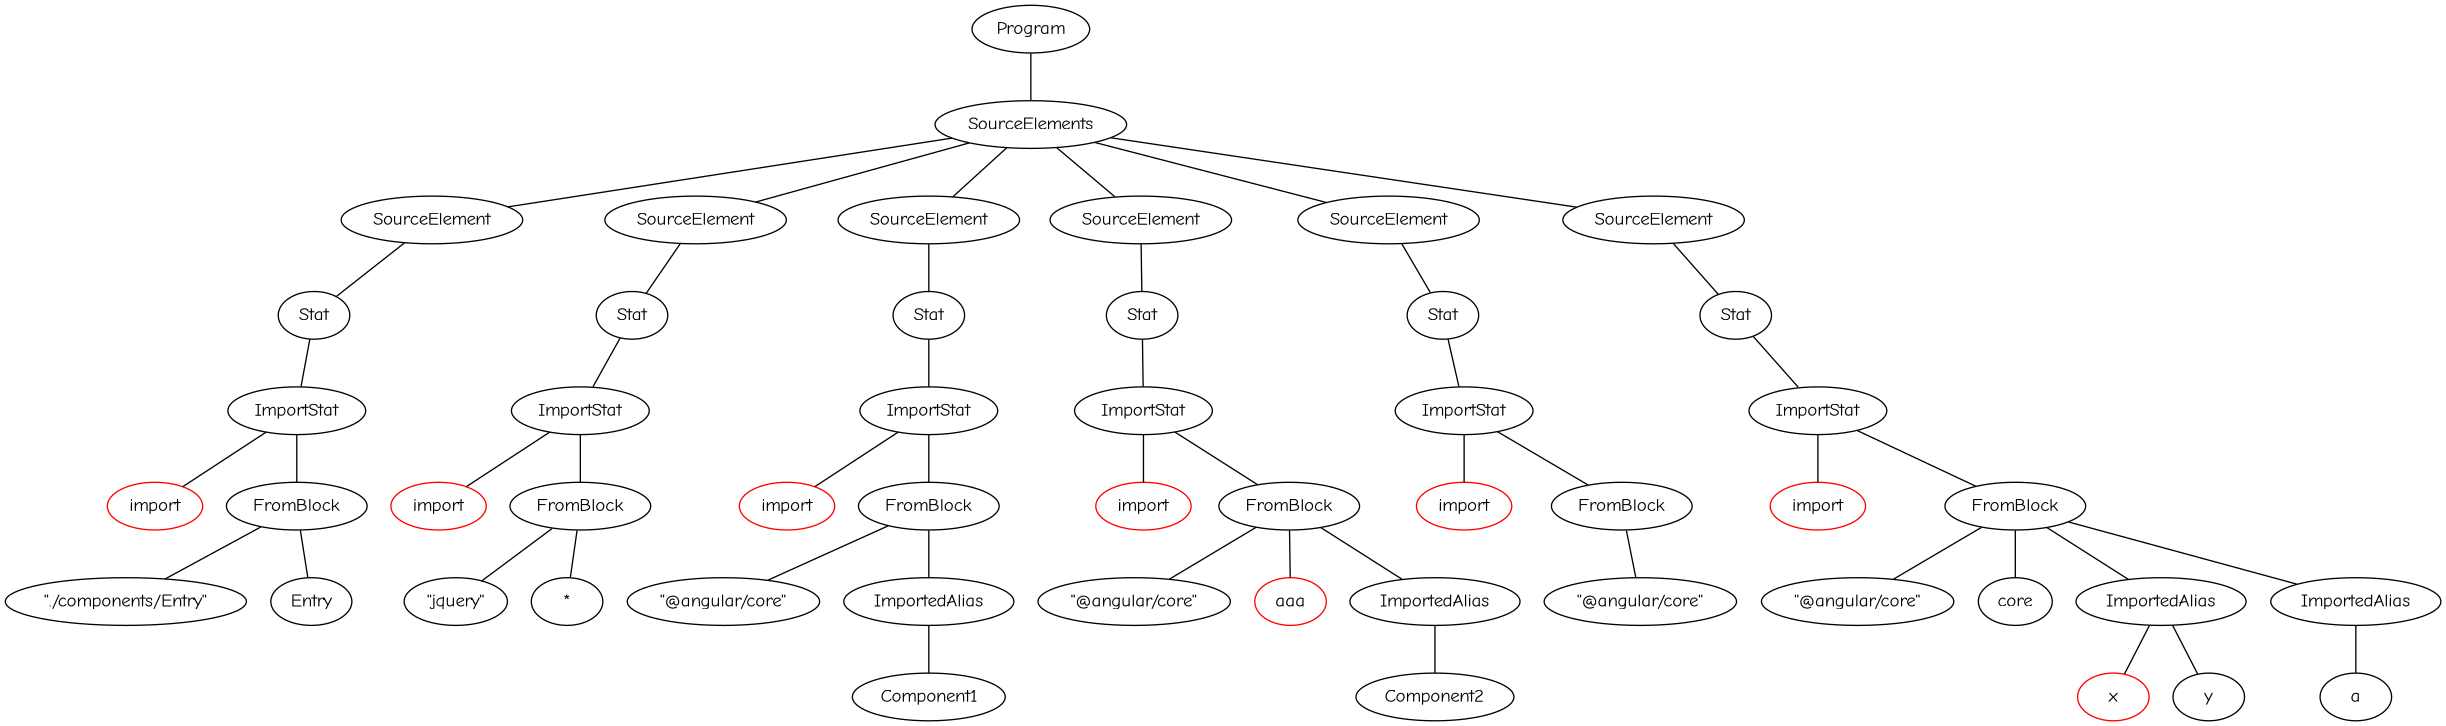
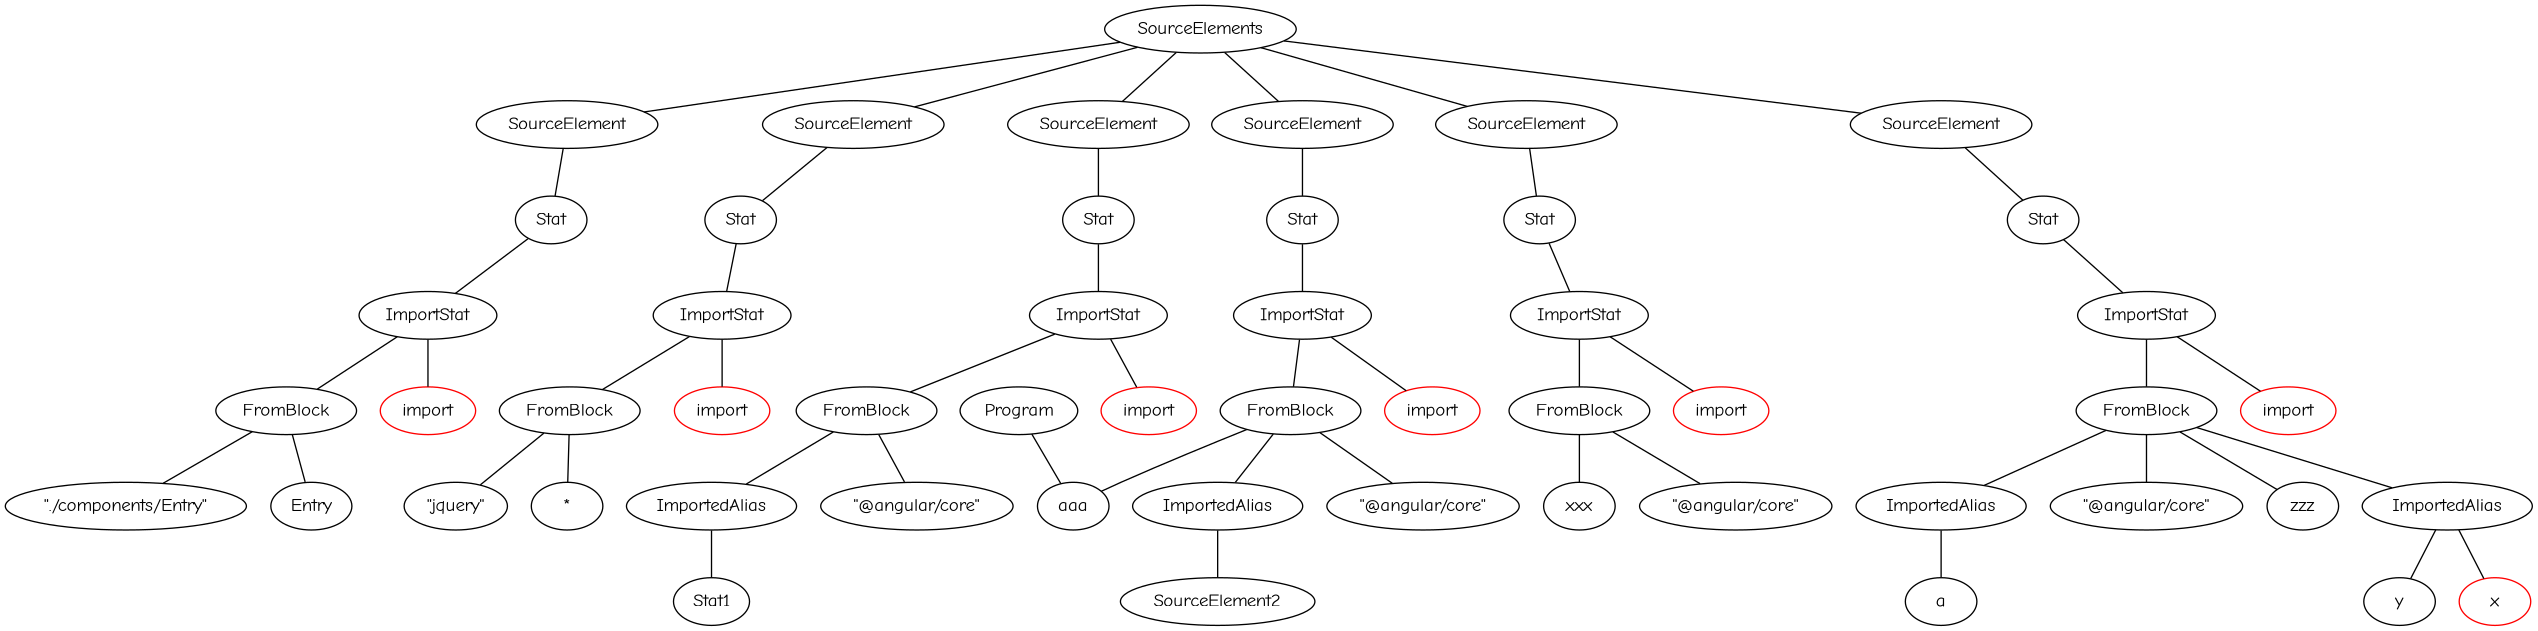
edge "Program" -- "SourceElements": now "Program" -- "aaa"
node "xxx": added
node "aaa": color red -> black
node "core": label "core" -> "zzz"
node "Component1": label "Component1" -> "Stat1"
node "Component2": label "Component2" -> "SourceElement2"
